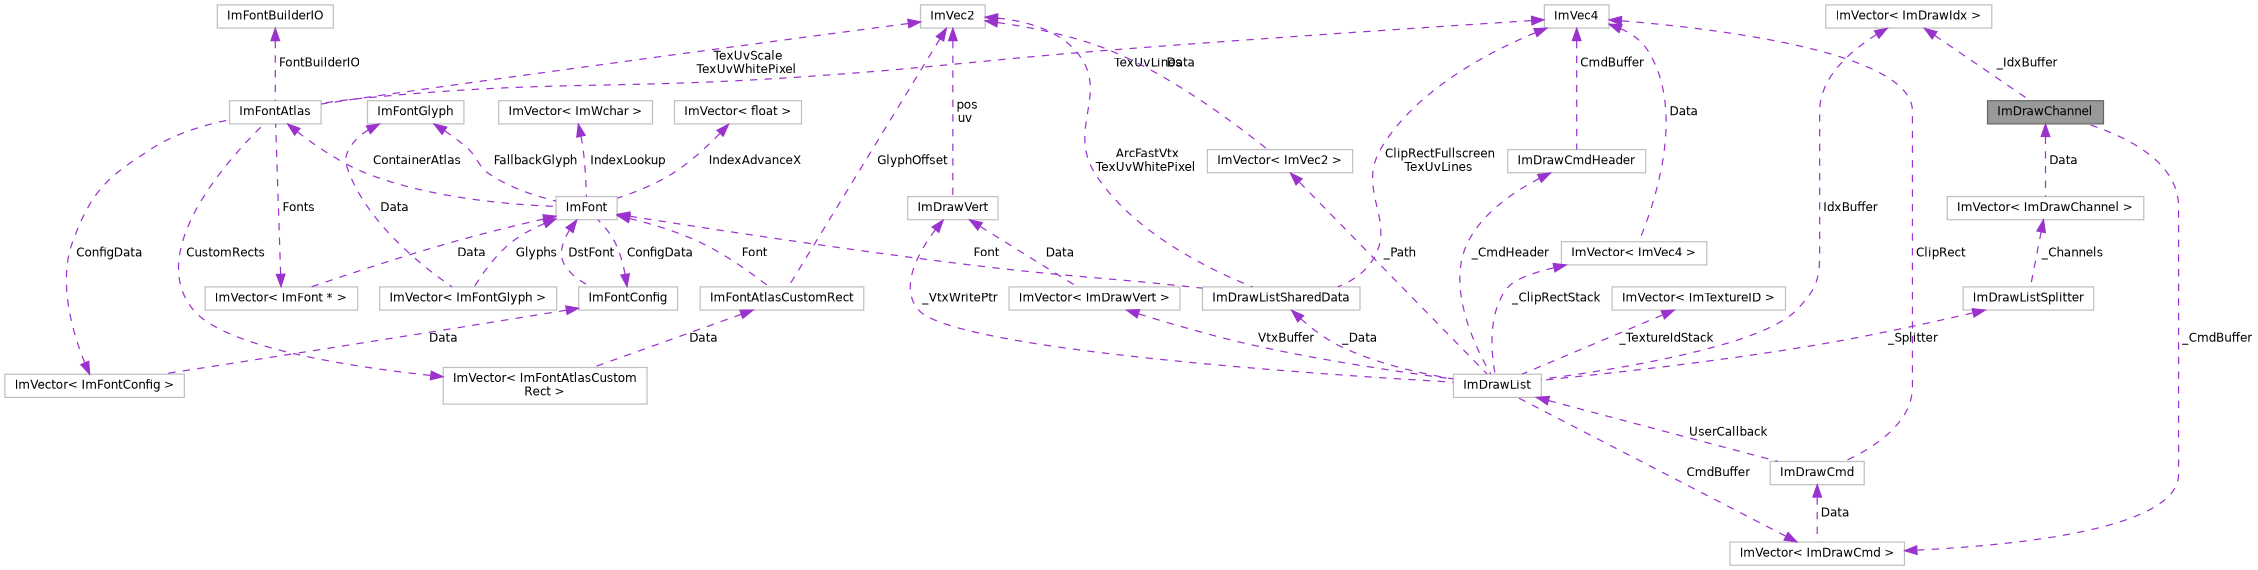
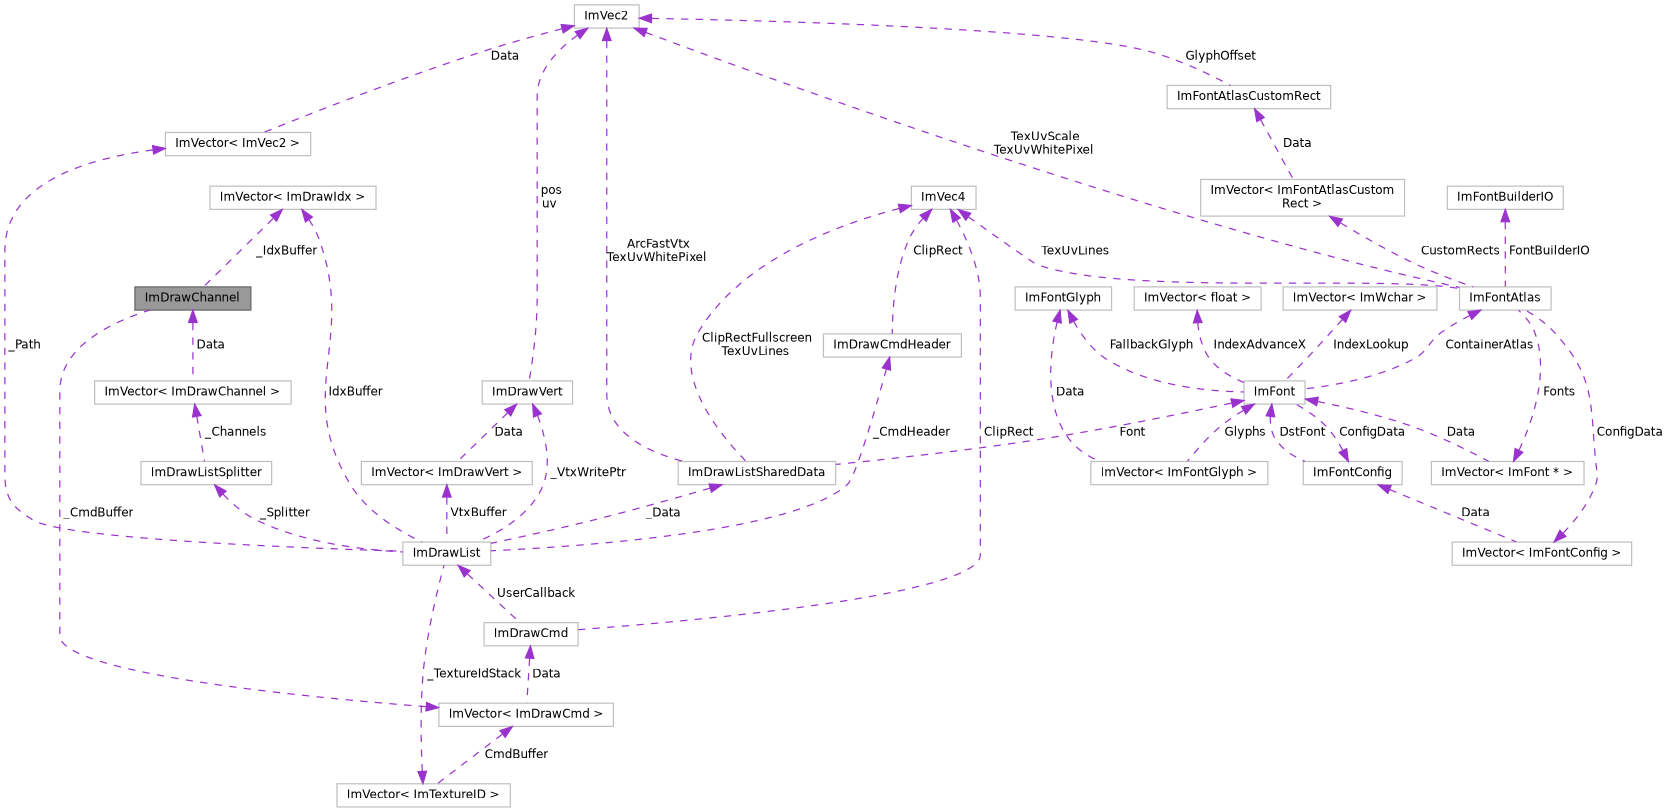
edge "ImDrawCmdHeader" -> "ImVec4": label " CmdBuffer" -> " ClipRect"
edge "ImFontAtlasCustomRect" -> "ImFont": removed, label "Font"
node "ImVector< ImVec4 >": removed
edge "ImDrawList" -> "ImVector< ImDrawCmd >": now "ImVector< ImTextureID >" -> "ImVector< ImDrawCmd >"
